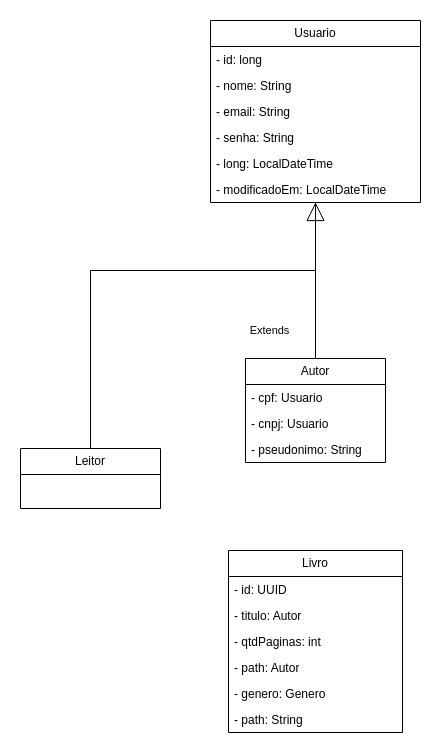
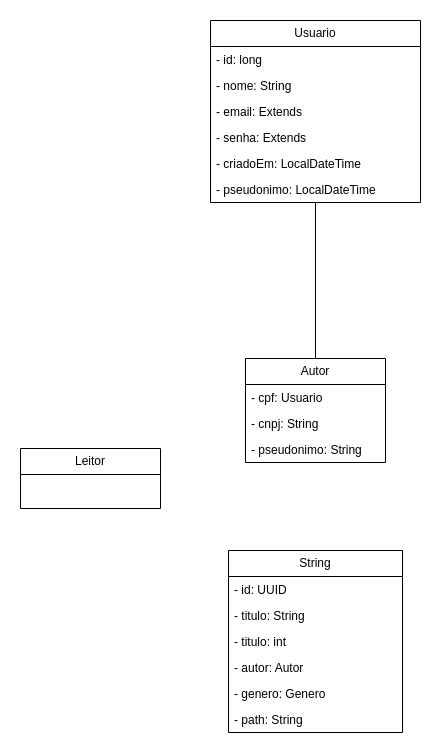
node "- email: String": label "- email: String" -> "- email: Extends"
node "- senha: String": label "- senha: String" -> "- senha: Extends"
node "- long: LocalDateTime": label "- long: LocalDateTime" -> "- criadoEm: LocalDateTime"
node "- modificadoEm: LocalDateTime": label "- modificadoEm: LocalDateTime" -> "- pseudonimo: LocalDateTime"
edge "Leitor" -> "Usuario": removed, label "Extends"
node "- cnpj: Usuario": label "- cnpj: Usuario" -> "- cnpj: String"
node "Livro": label "Livro" -> "String"
node "- titulo: Autor": label "- titulo: Autor" -> "- titulo: String"
node "- qtdPaginas: int": label "- qtdPaginas: int" -> "- titulo: int"
node "- path: Autor": label "- path: Autor" -> "- autor: Autor"
